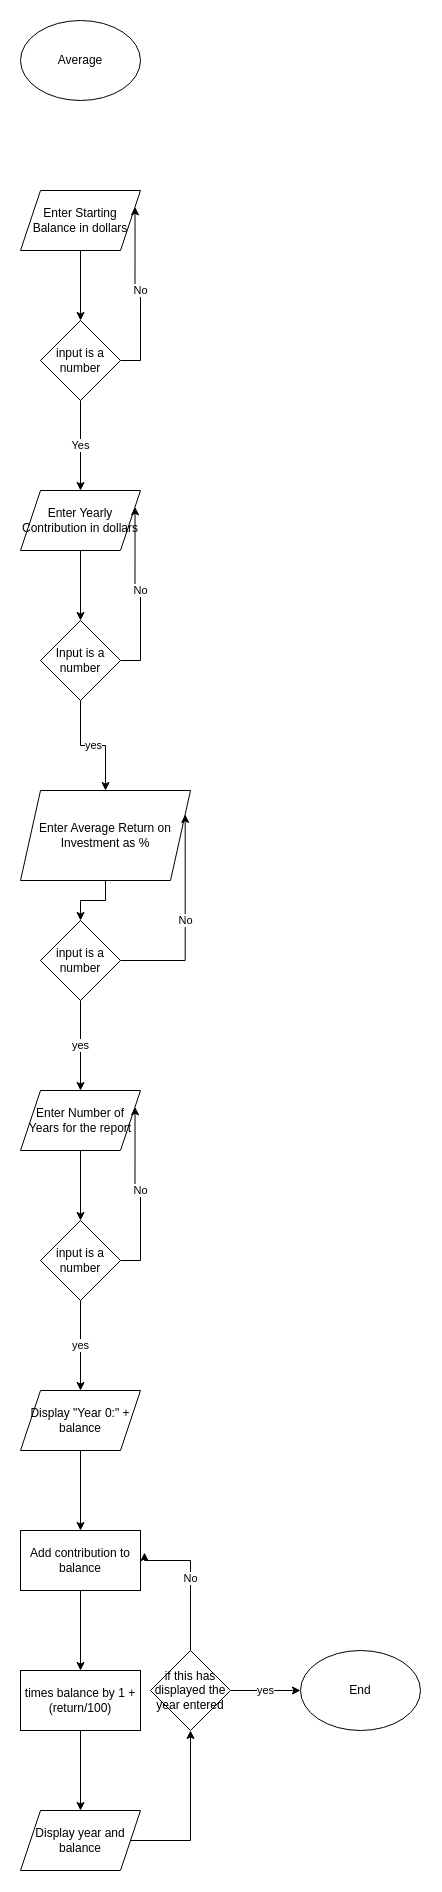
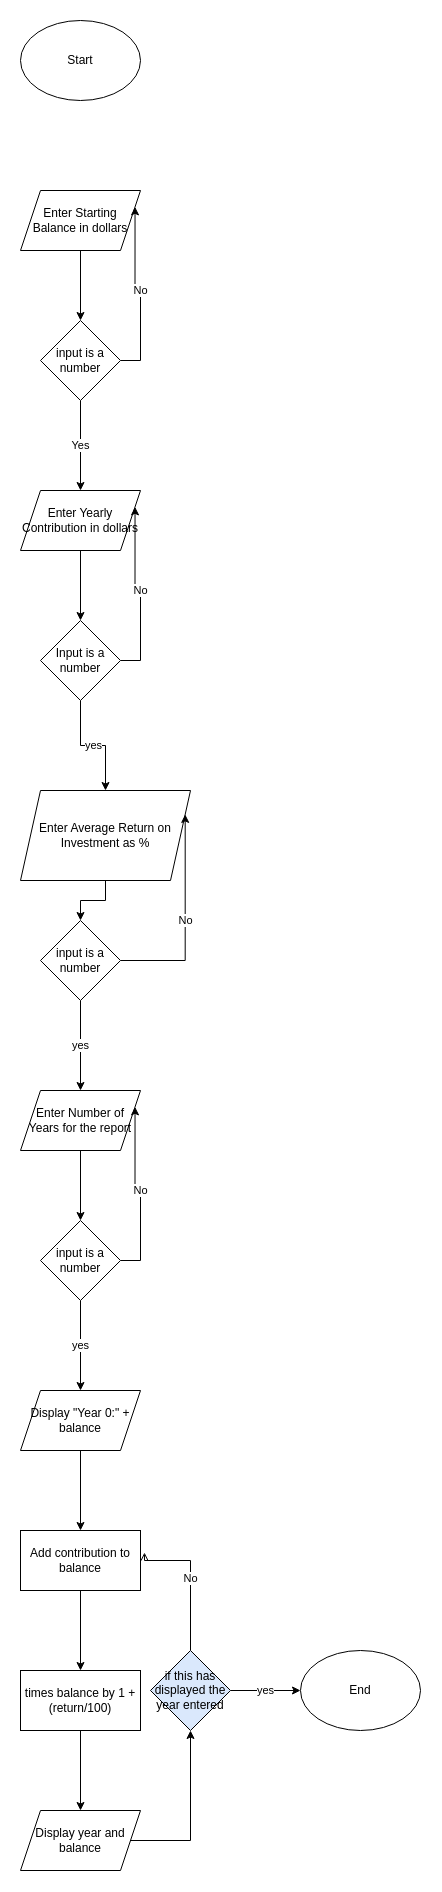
node "Average": label "Average" -> "Start"
edge "if this has displayed the year entered" -> "Add contribution to balance": arrowhead classic -> open
node "if this has displayed the year entered": fillcolor #ffffff -> #dae8fc
